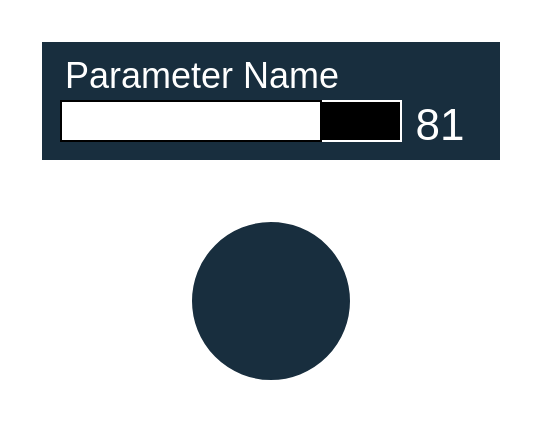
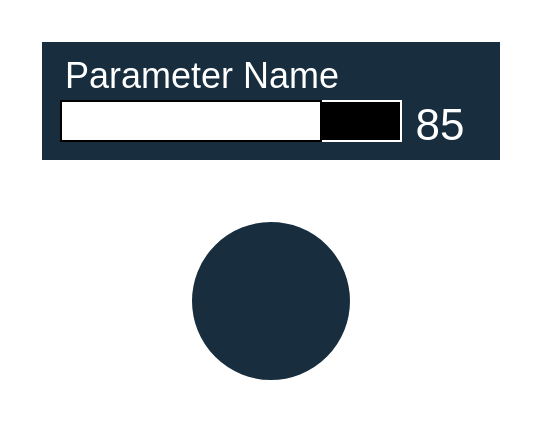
node "81": label "81" -> "85"
